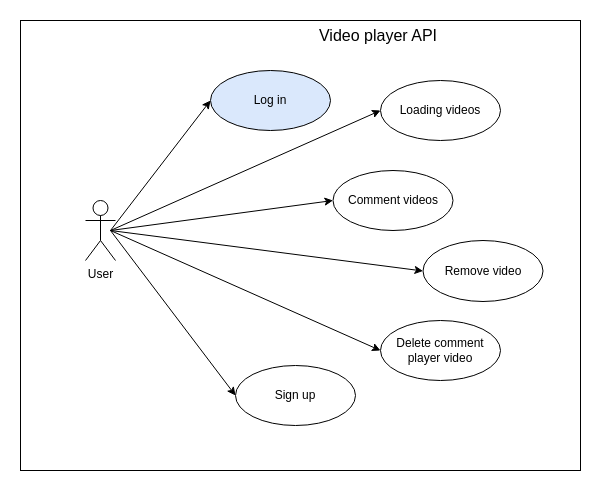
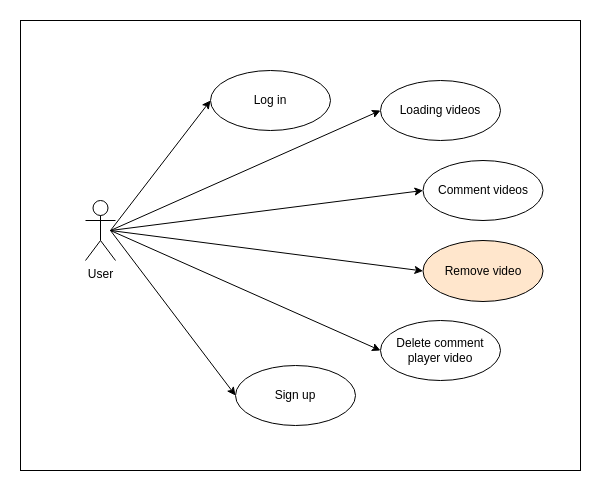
node "Video player API": removed
node "Log in": fillcolor #dae8fc -> #ffffff
node "Comment videos": moved (393, 201) -> (483, 191)
node "Remove video": fillcolor #ffffff -> #ffe6cc
